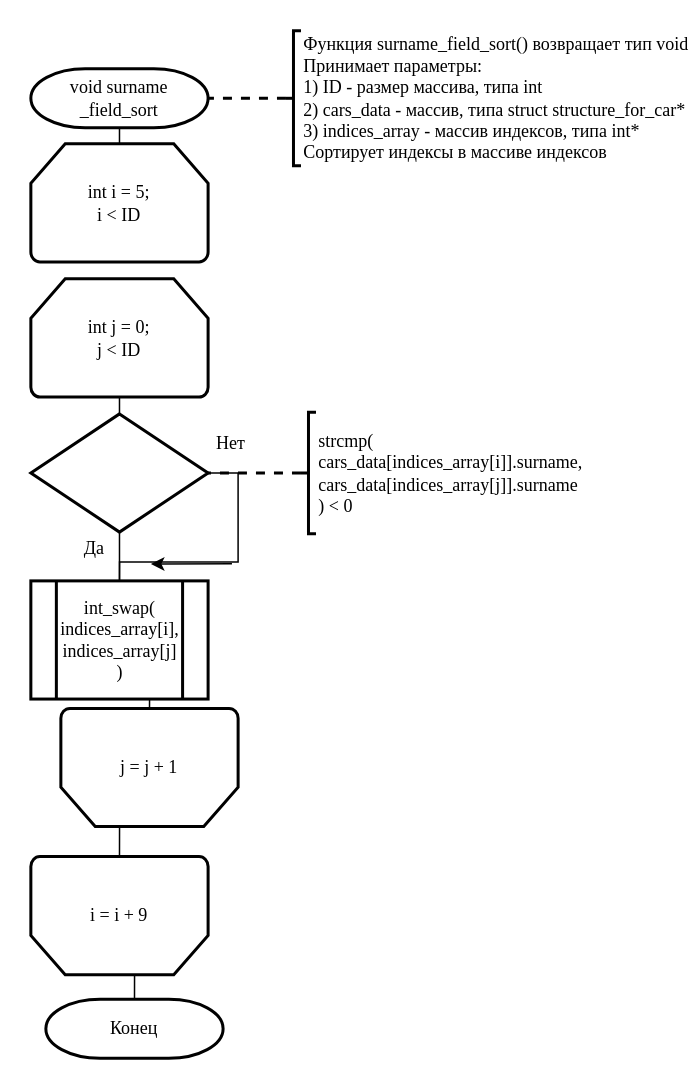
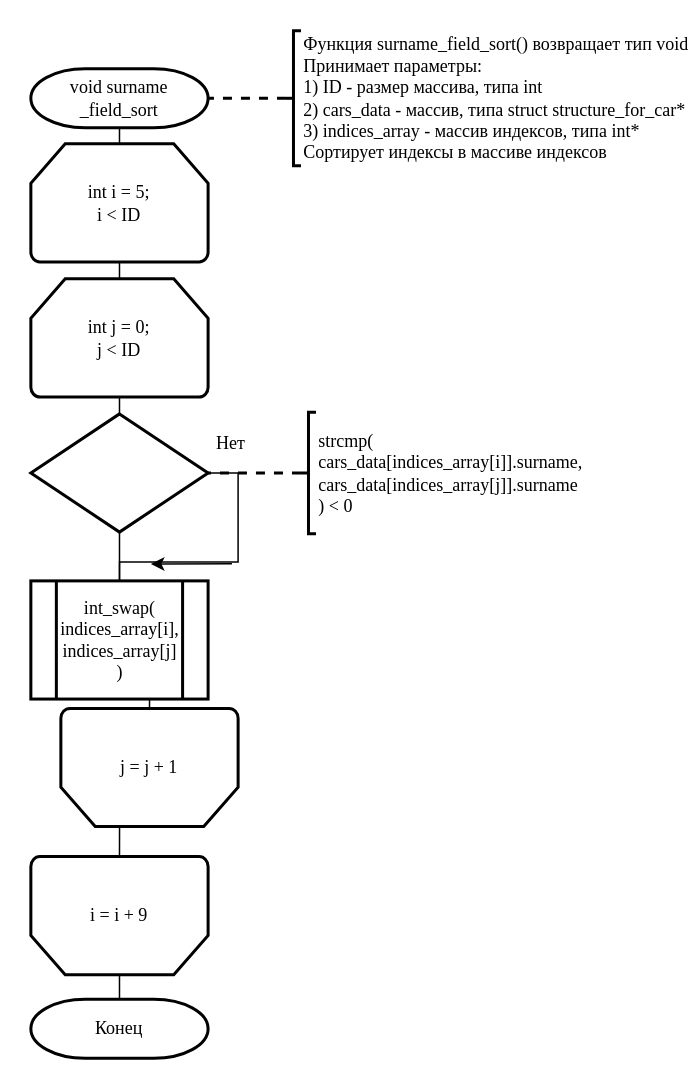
edge "int i = 5; i < ID" -- "int j = 0; j < ID": added
node "Да": removed
node "Конец": moved (134, 1028) -> (119, 1028)
